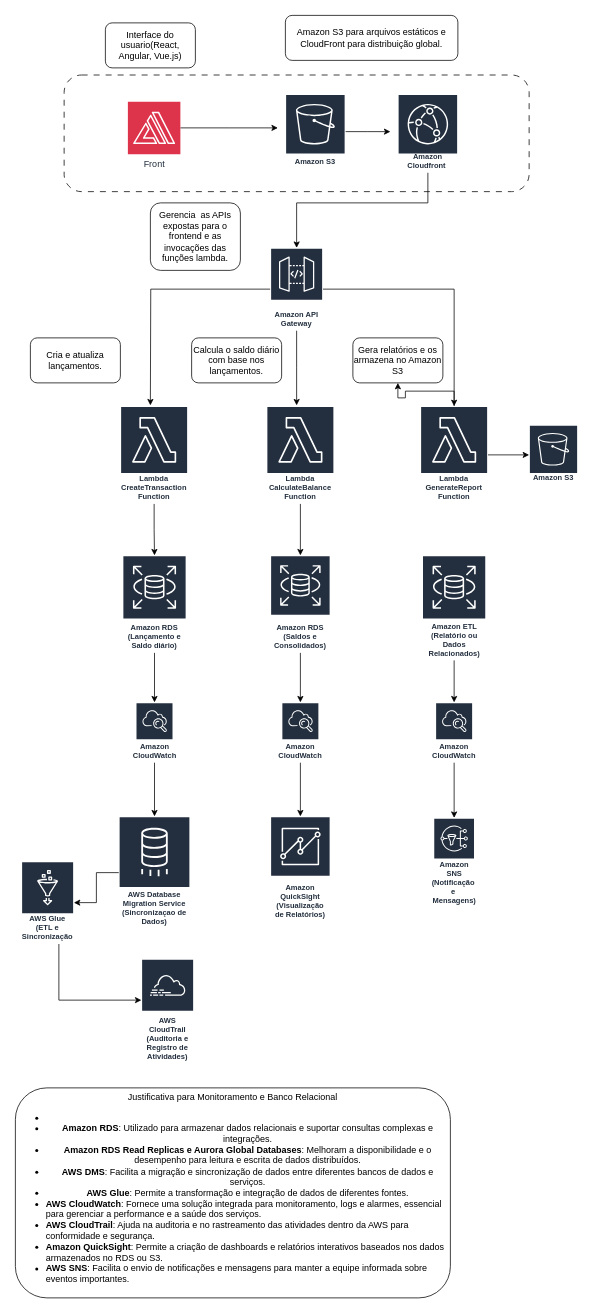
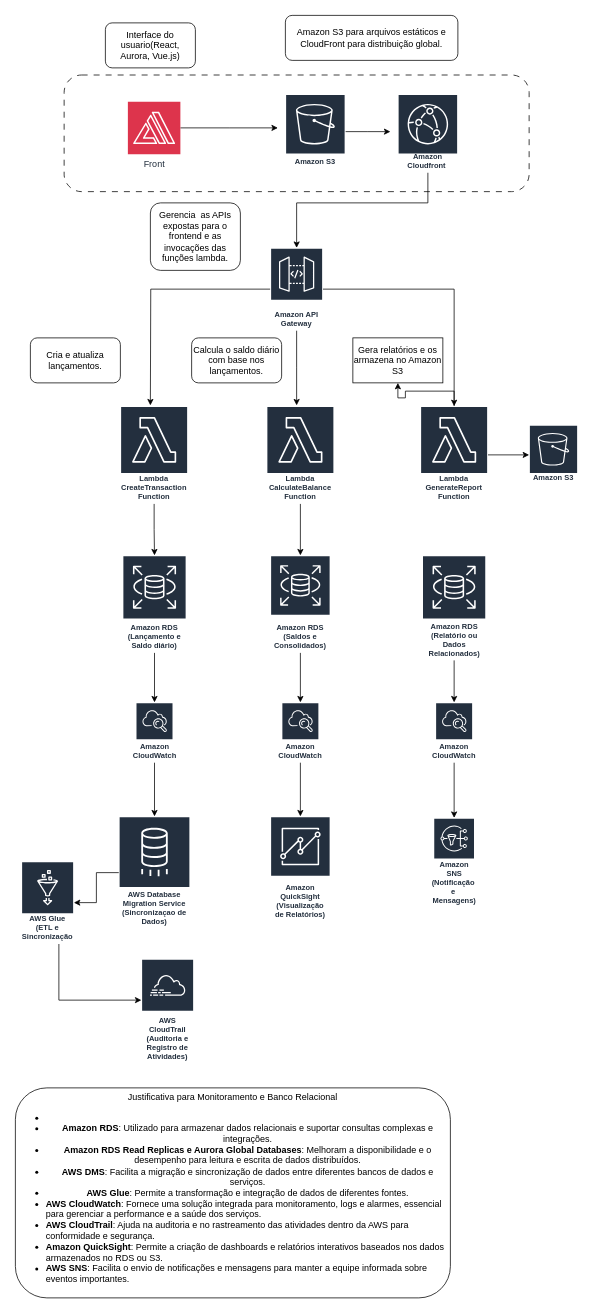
node "Interface do usuario(React, Angular, Vue.js)": label "Interface do usuario(React, Angular, Vue.js)" -> "Interface do usuario(React, Aurora, Vue.js)"
node "Gera relatórios e os armazena no Amazon S3": shape rounded rectangle -> rectangle
node "Amazon ETL (Relatório ou Dados Relacionados)": label "Amazon ETL (Relatório ou Dados Relacionados)" -> "Amazon RDS (Relatório ou Dados Relacionados)"
